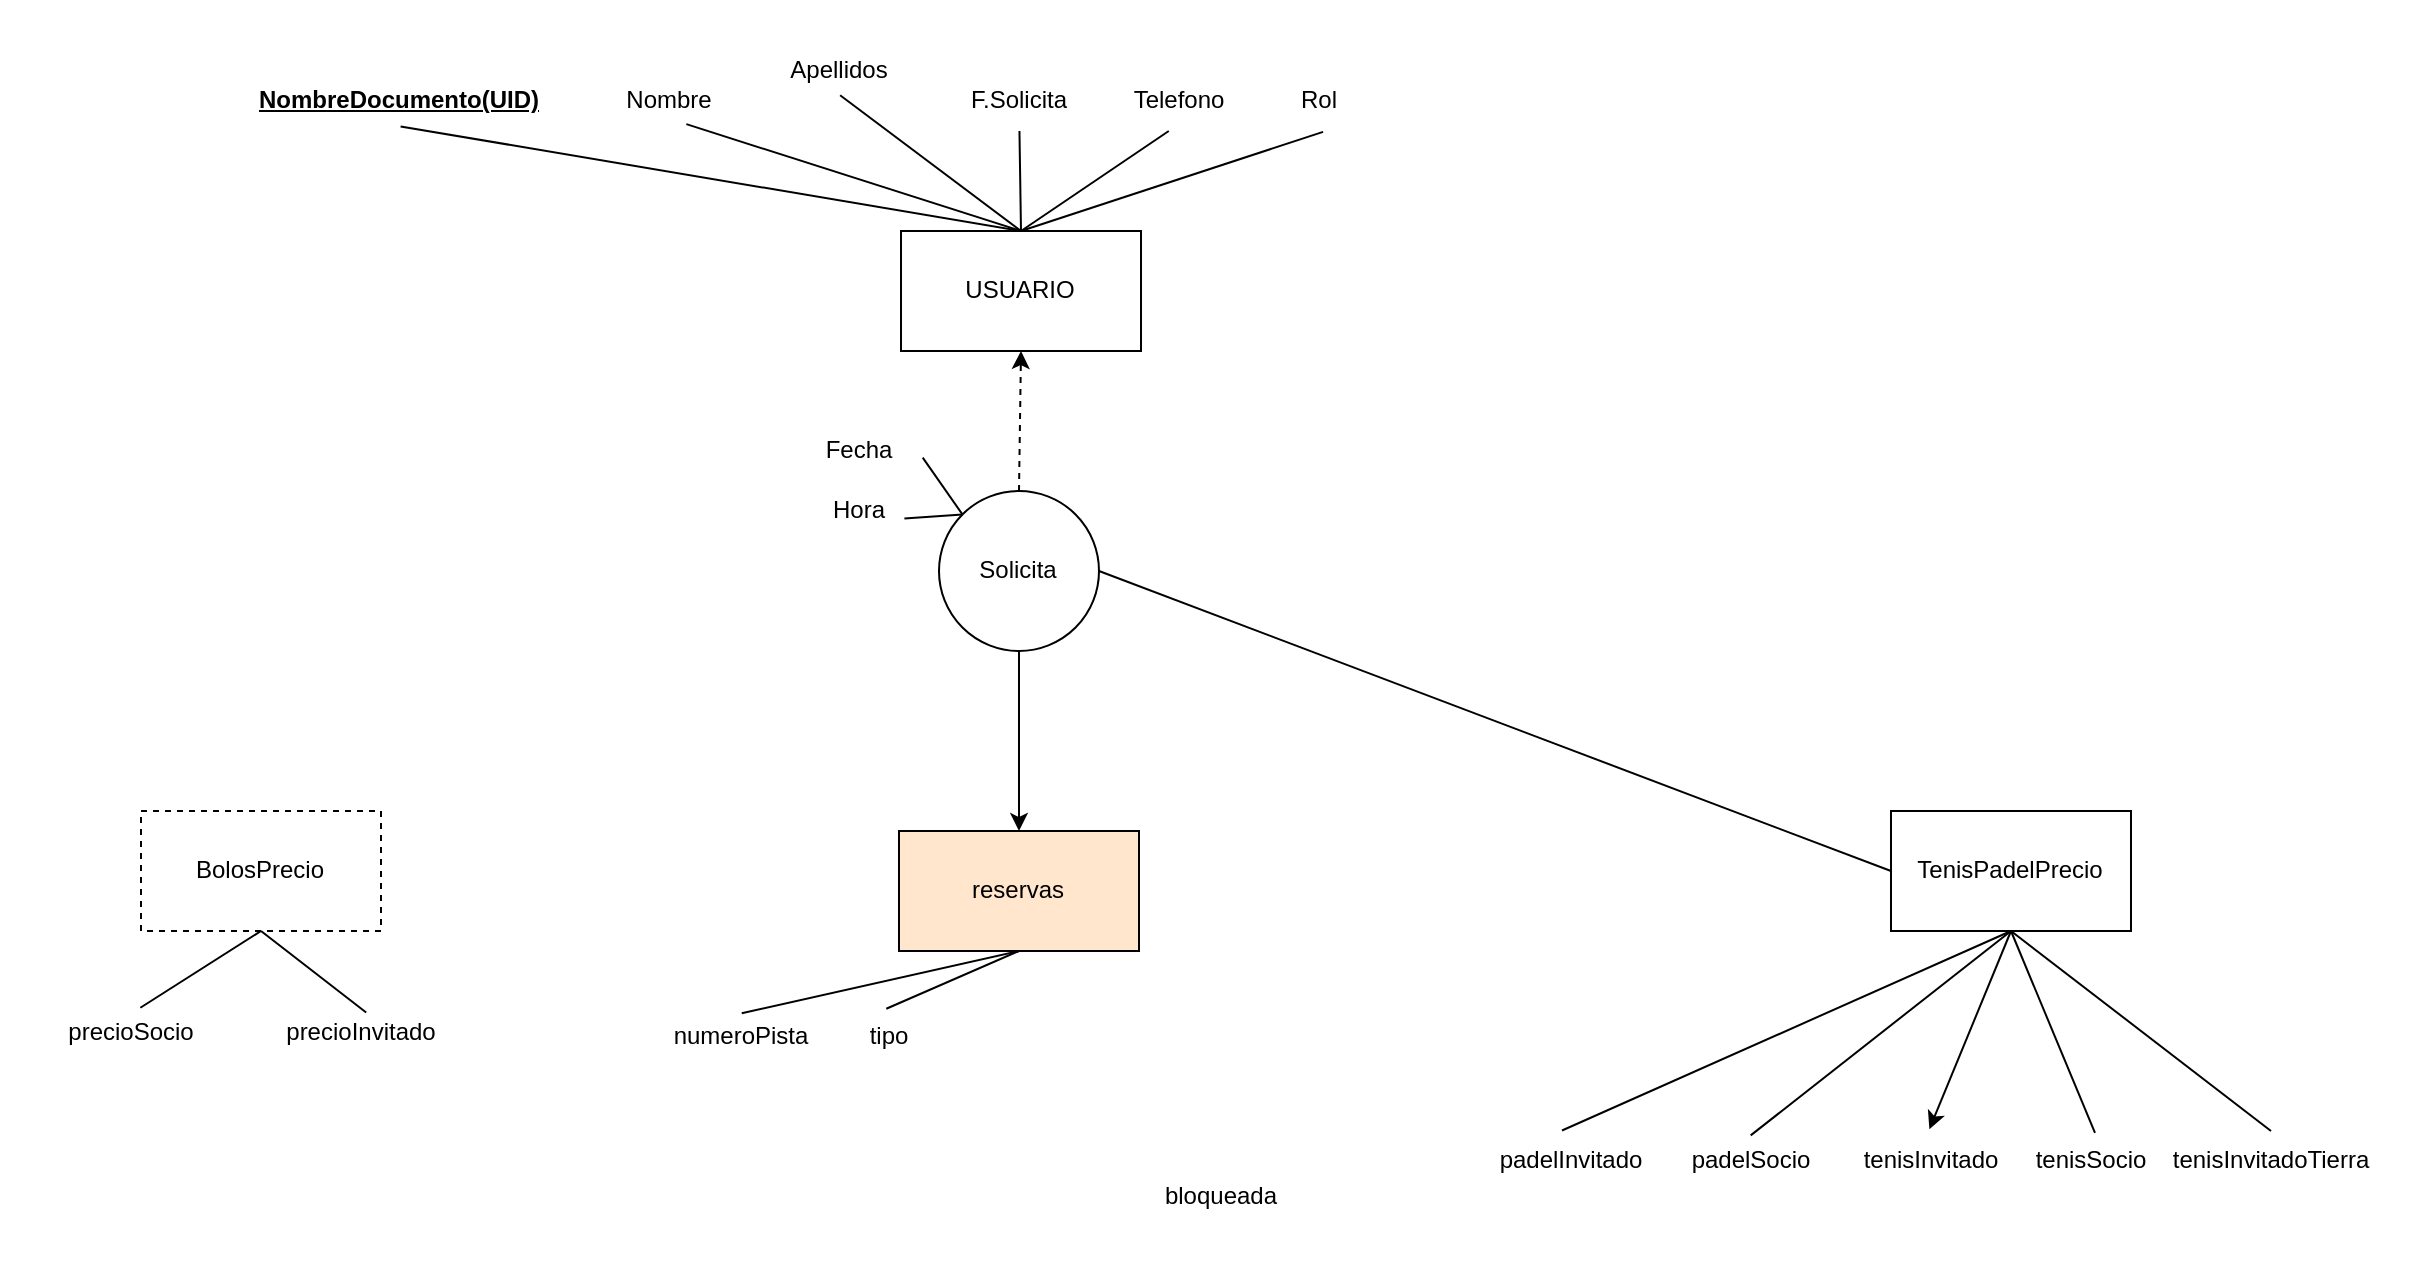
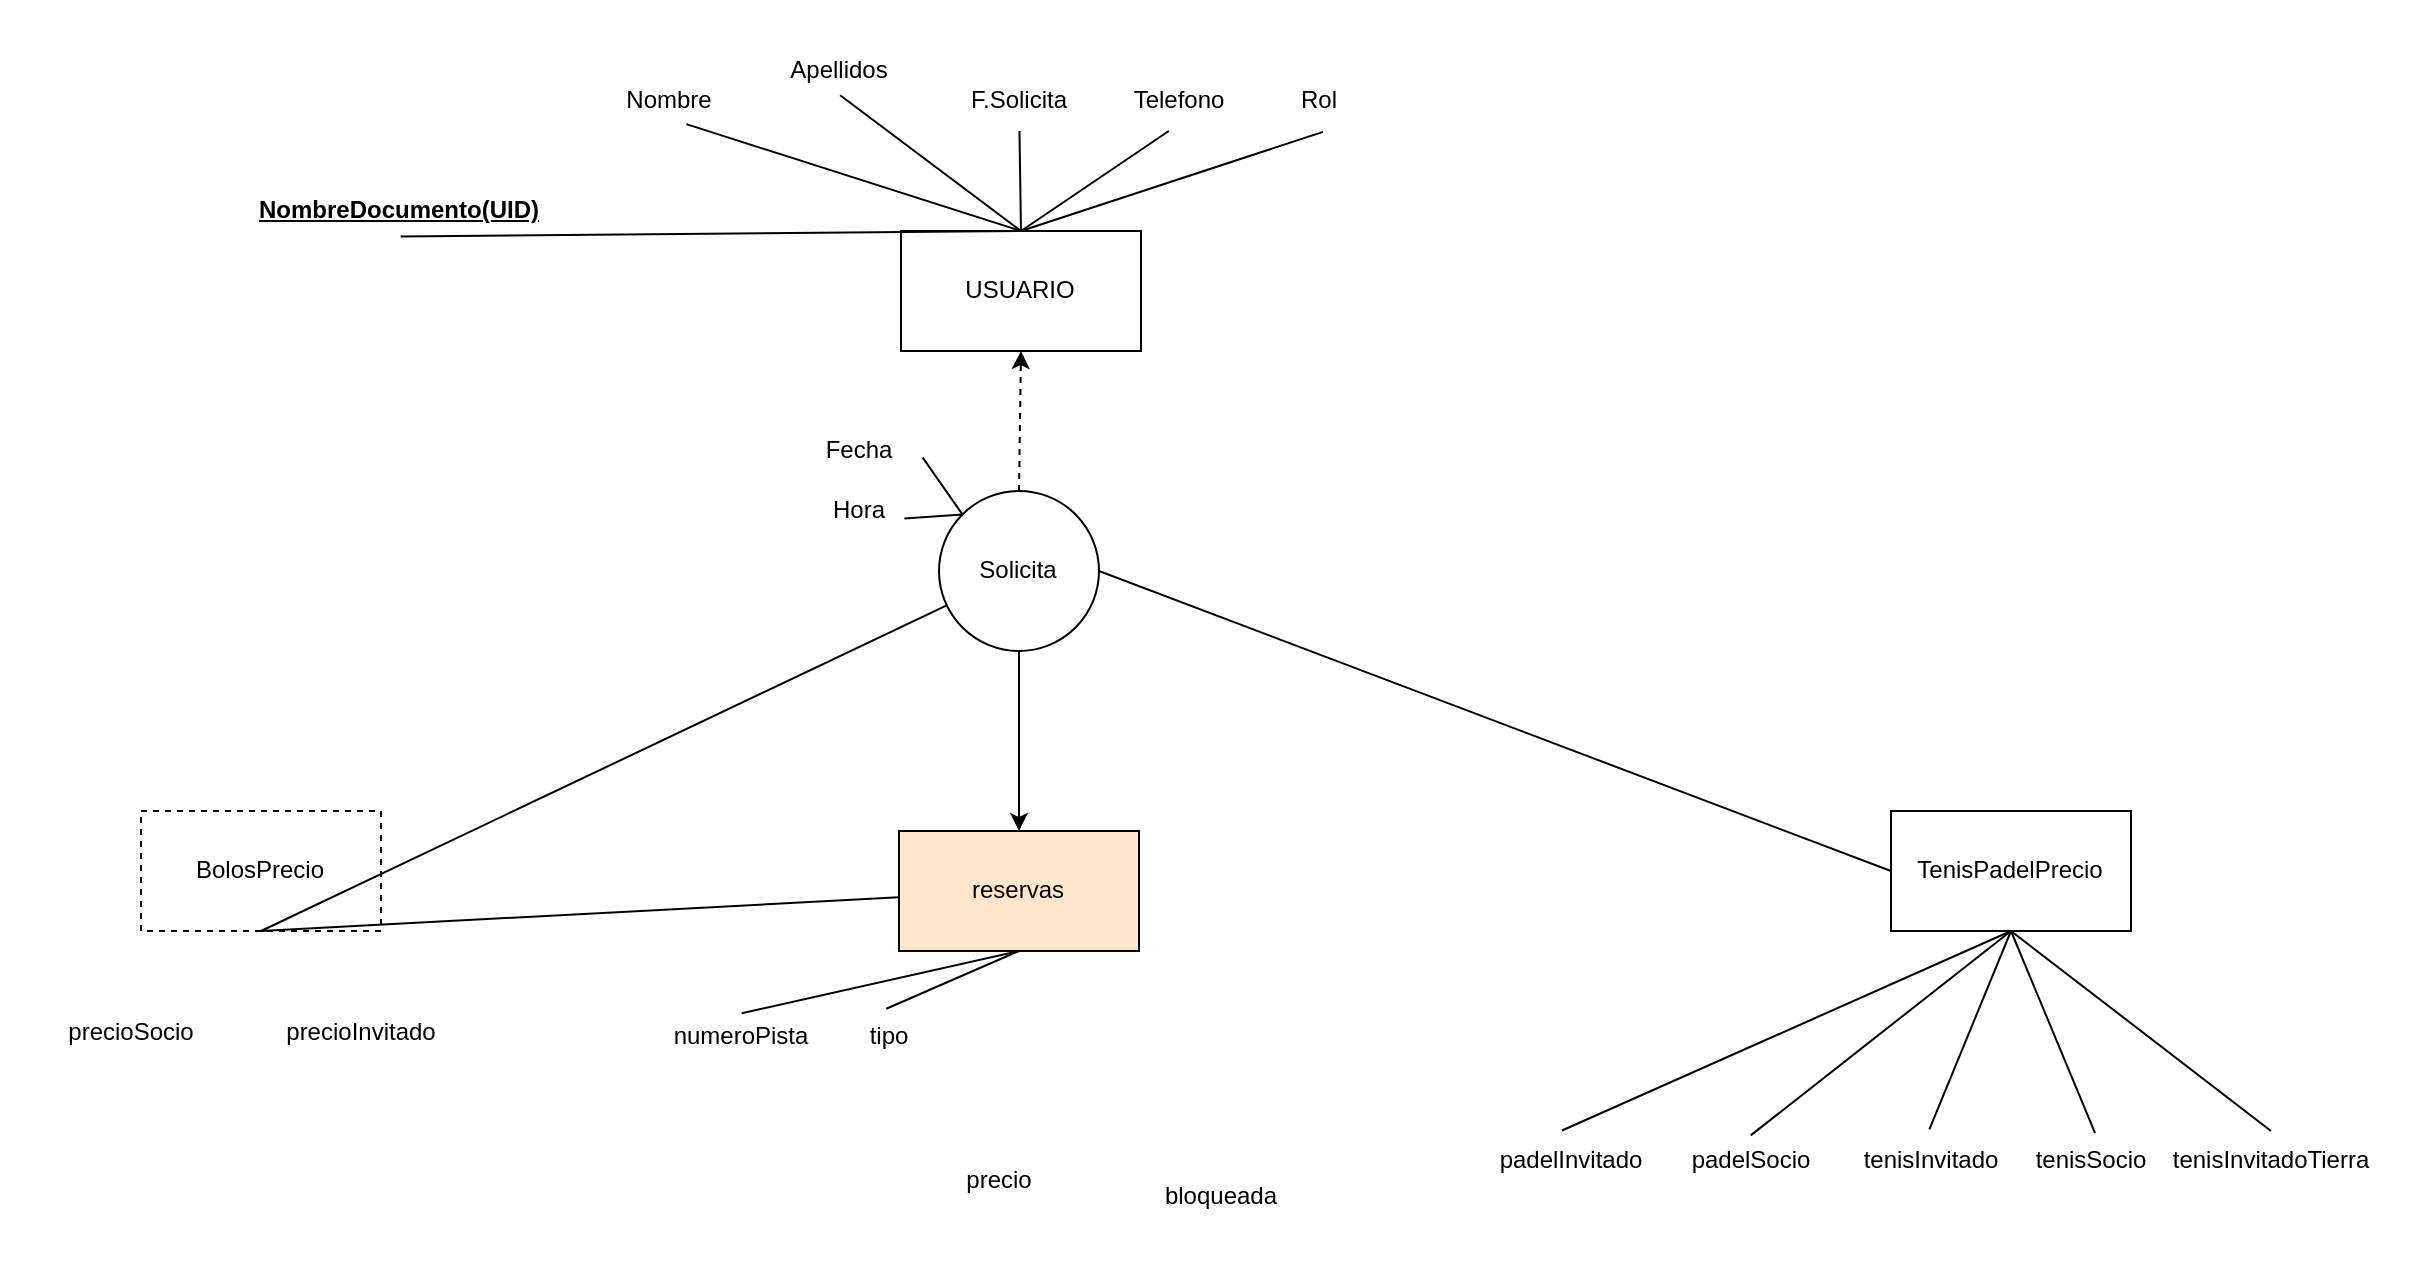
node "NombreDocumento(UID)": moved (399, 101) -> (399, 211)
edge "BolosPrecio" -- "precioSocio": now "BolosPrecio" -- "reservas"
edge "BolosPrecio" -- "precioInvitado": now "BolosPrecio" -- "Solicita"
edge "TenisPadelPrecio" -> "tenisInvitado": arrowhead classic -> none
node "precio": added
